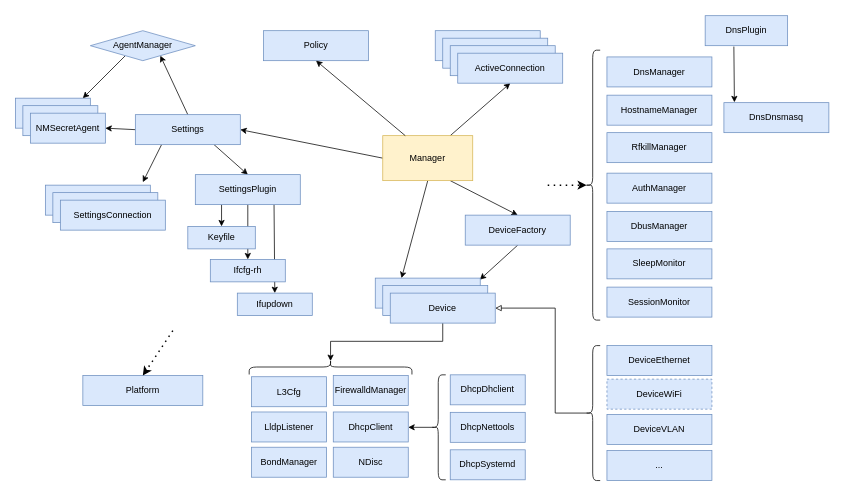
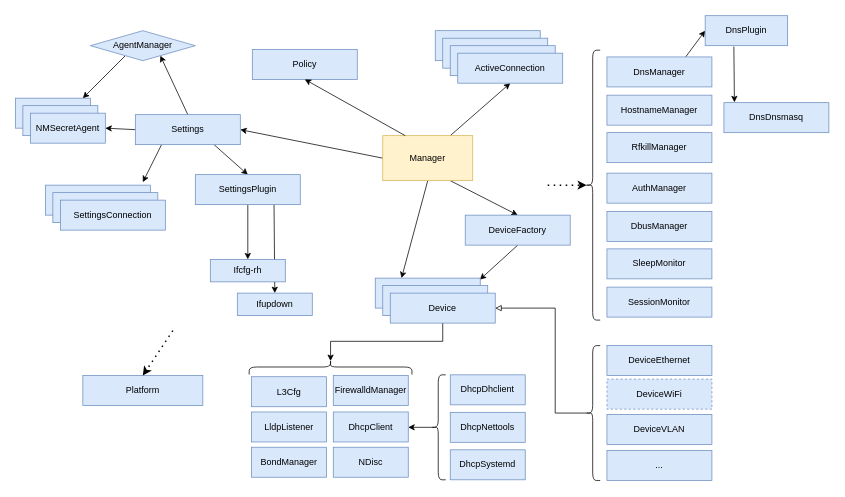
node "Policy": moved (316, 45) -> (305, 64)
edge "DnsManager" -> "DnsPlugin": added
edge "SettingsPlugin" -> "Keyfile": removed
node "Keyfile": removed
